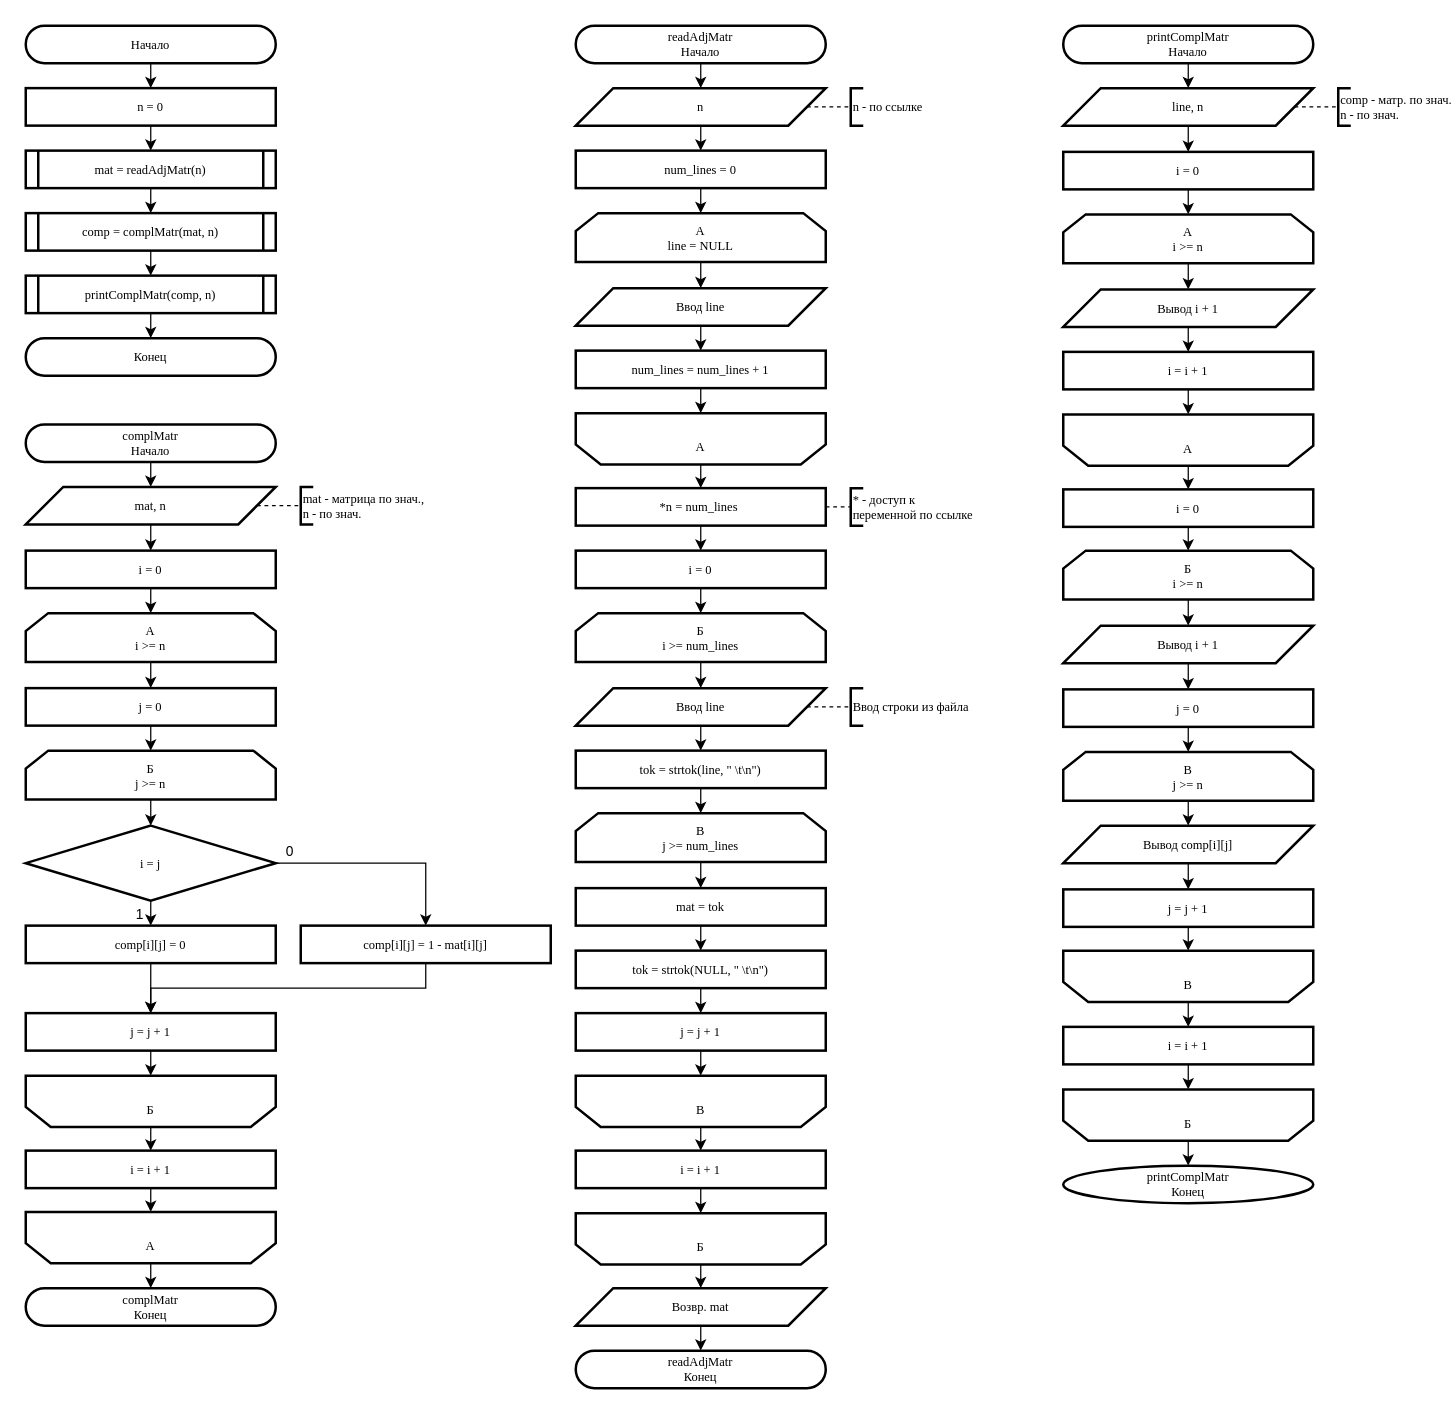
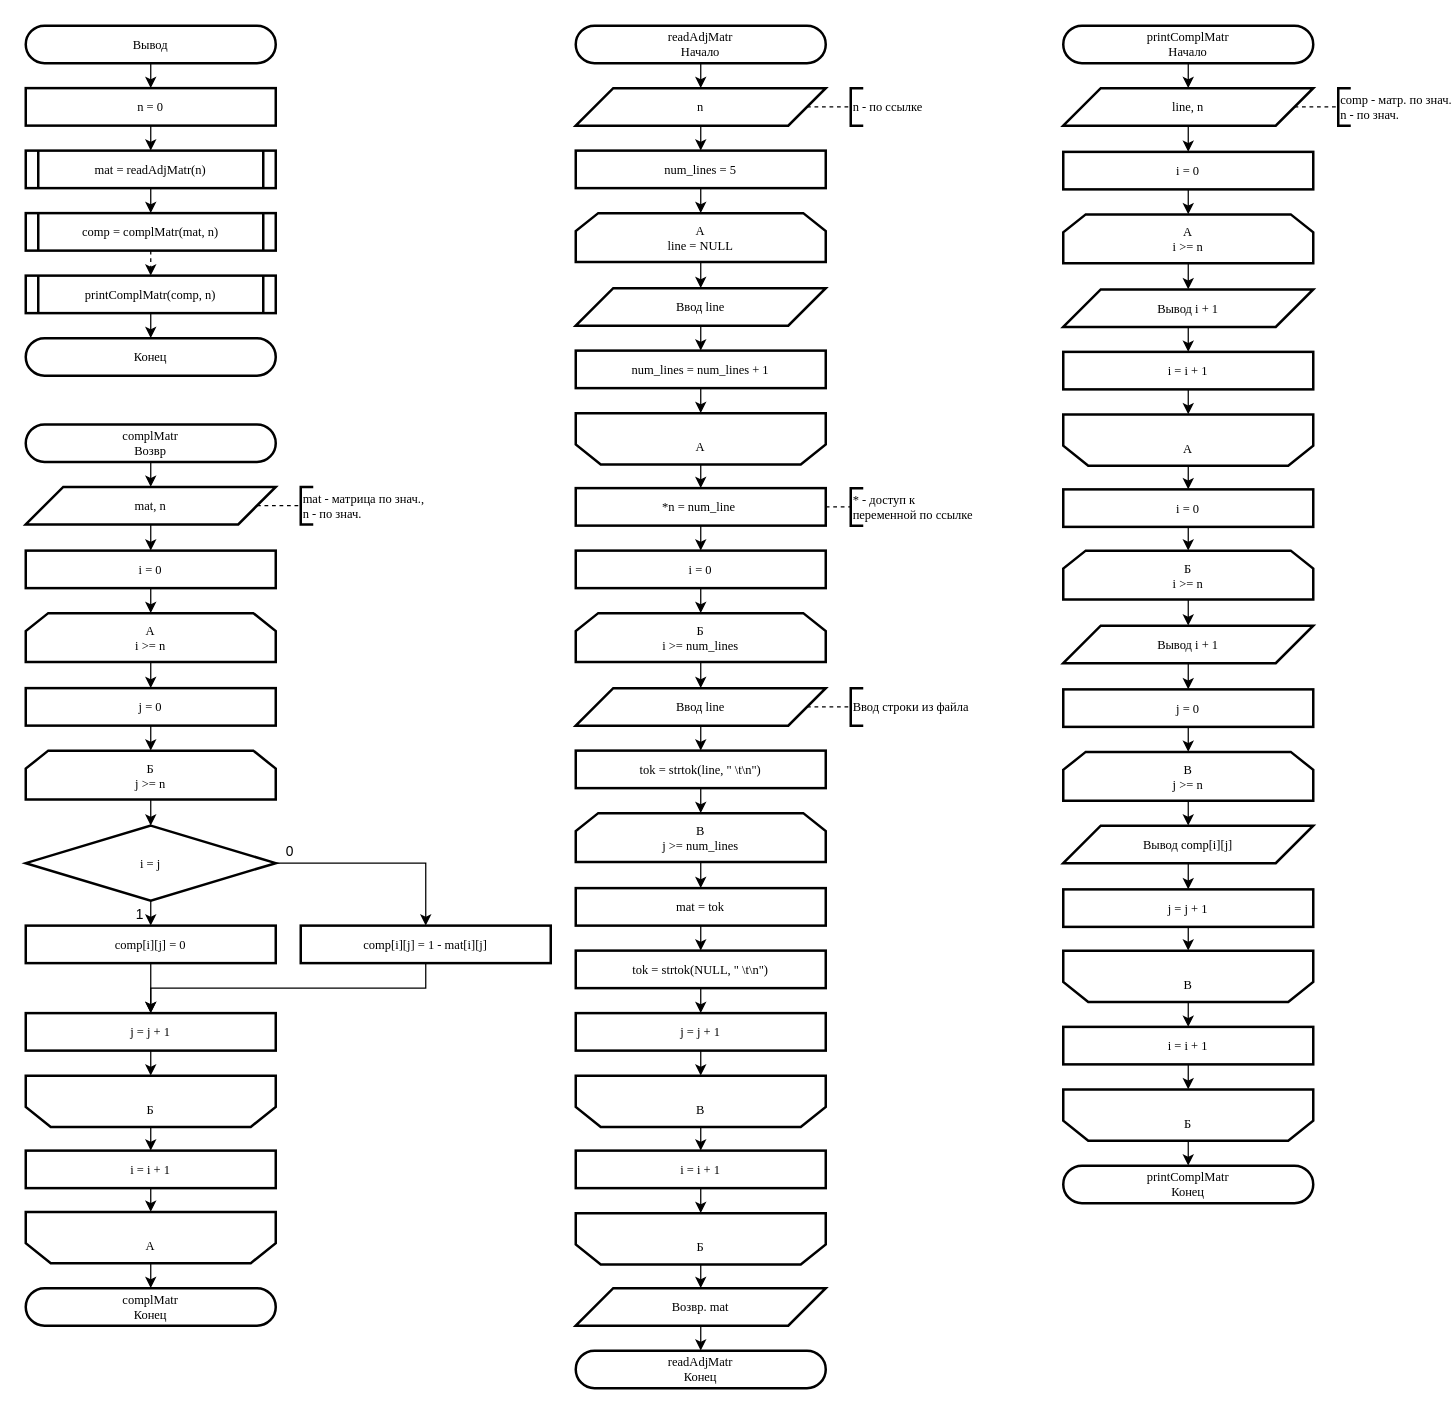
node "Начало": label "Начало" -> "Вывод"
node "num_lines = 0": label "num_lines = 0" -> "num_lines = 5"
edge "comp = complMatr(mat, n)" -> "printComplMatr(comp, n)": style solid -> dashed
node "complMatr Начало": label "complMatr Начало" -> "complMatr Возвр"
node "*n = num_lines": label "*n = num_lines" -> "*n = num_line"
node "printComplMatr Конец": shape ellipse -> rounded rectangle
